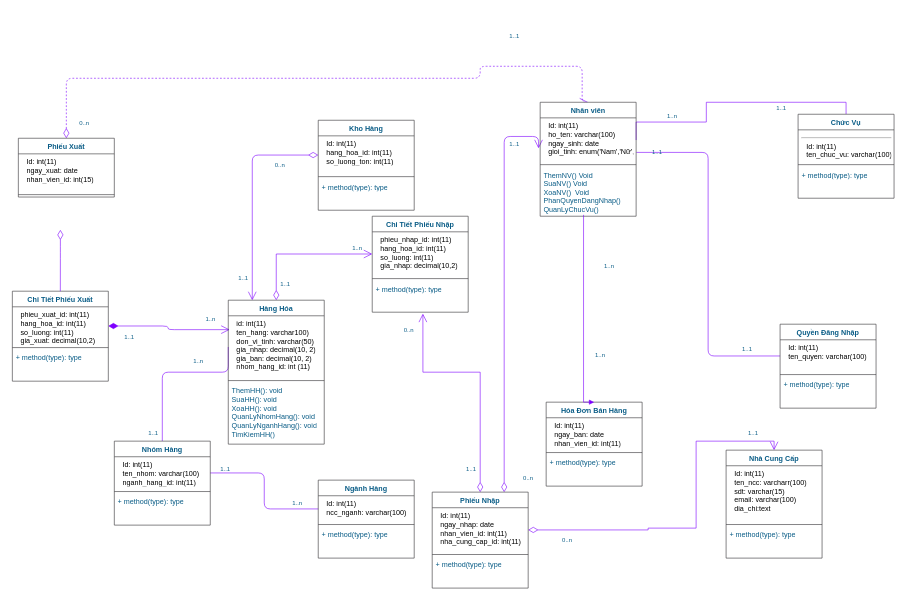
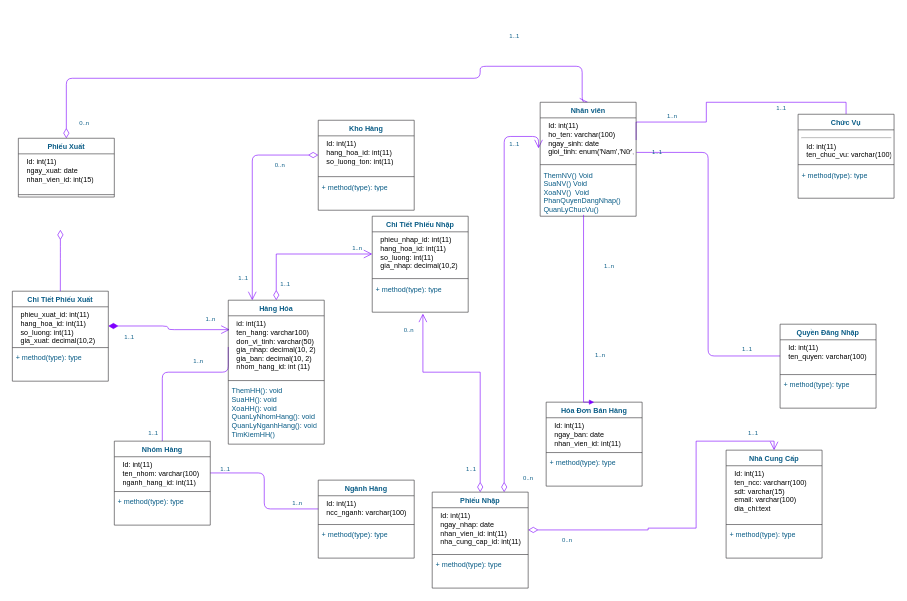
edge "Nhân viên" -- "Phiếu Xuất": style dashed -> solid
